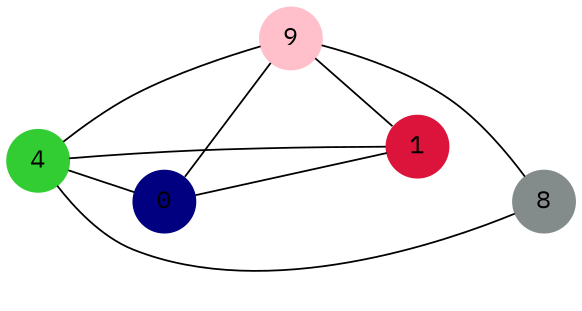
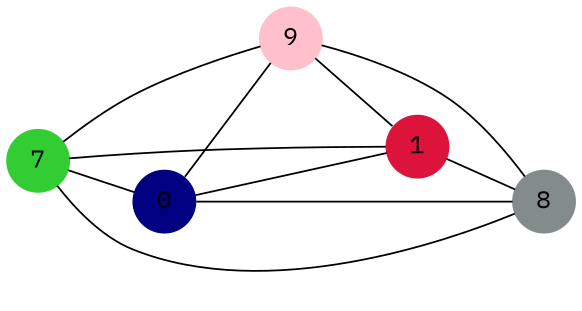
node "4": label "4" -> "7"
edge "1" -- "8": added
edge "0" -- "8": added
